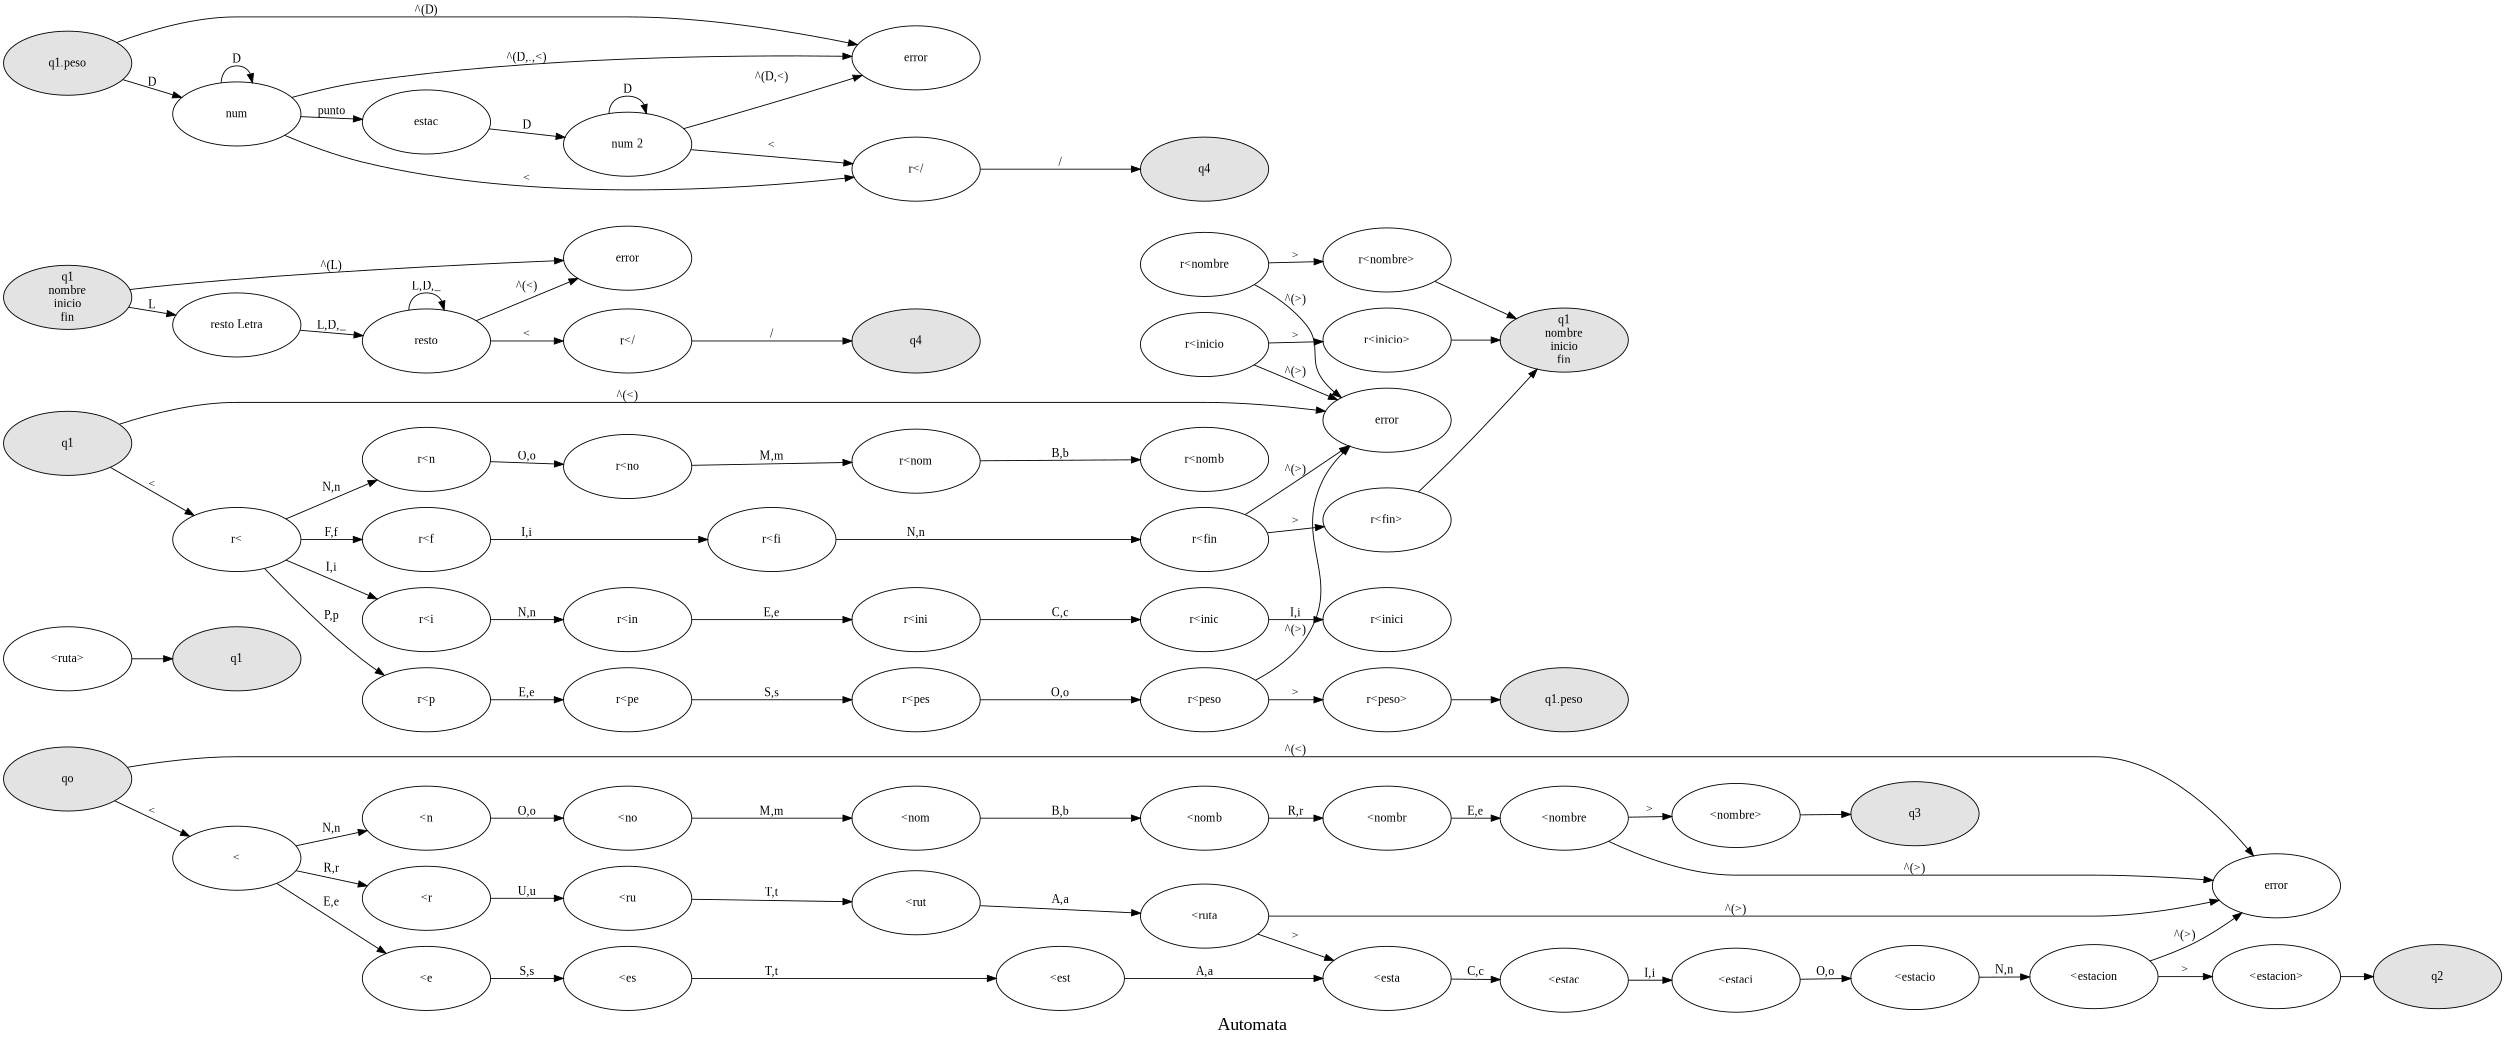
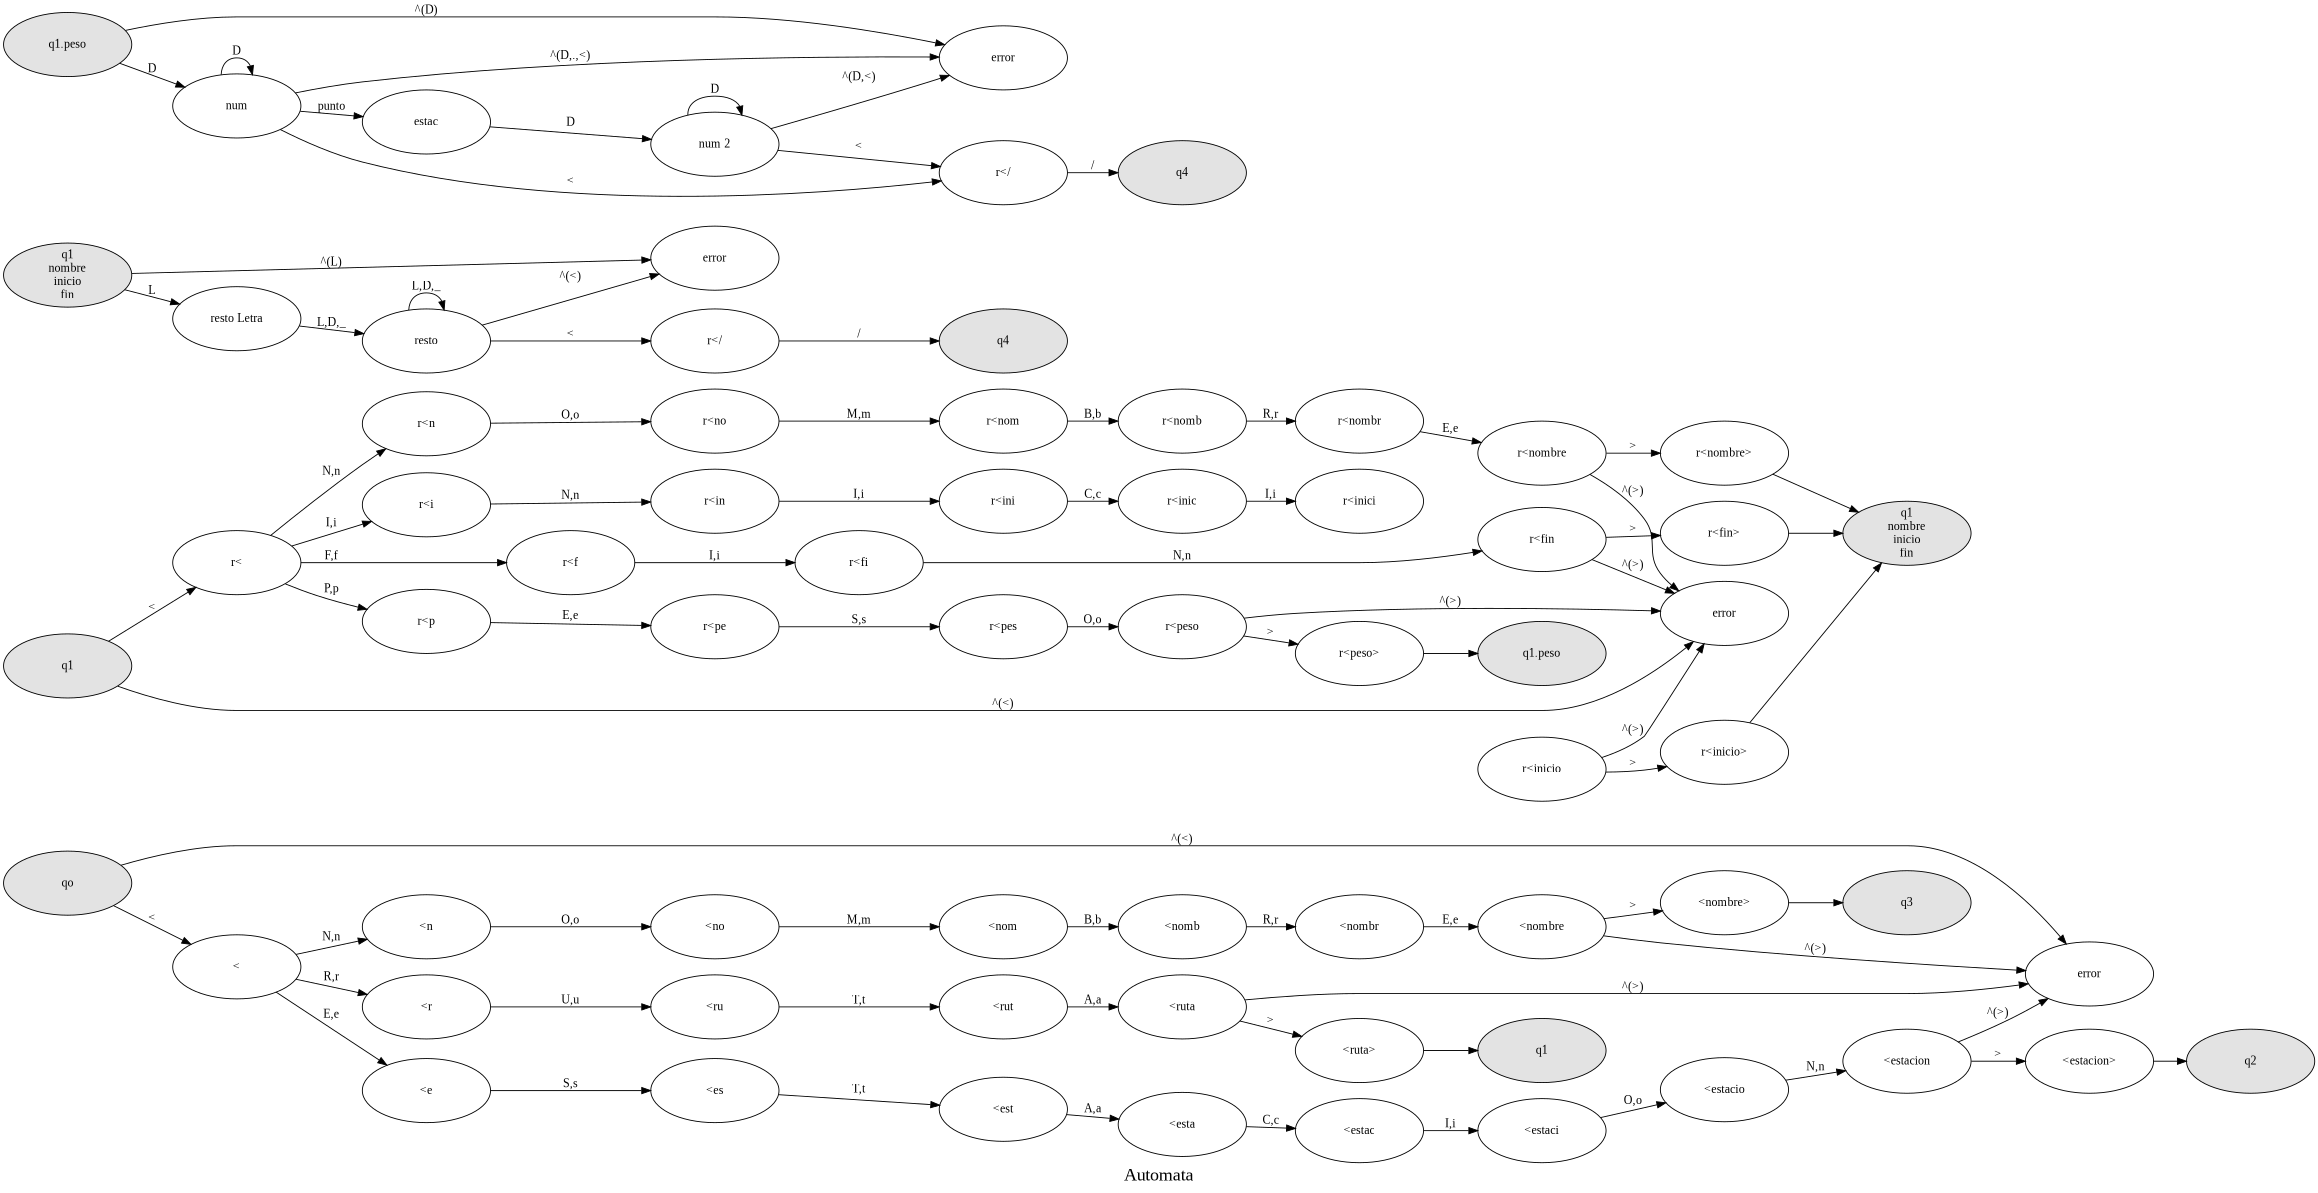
node "r<nombr": added
edge "r<in" -> "r<ini": label "E,e" -> "I,i"
edge "<ruta" -> "<esta": now "<ruta" -> "<ruta>"
